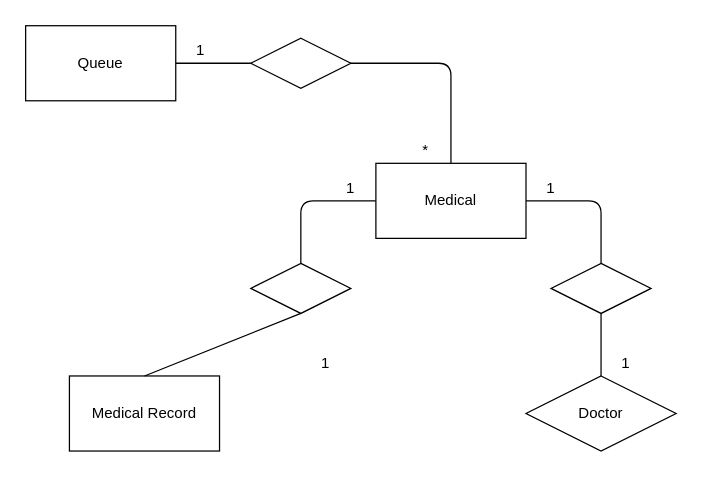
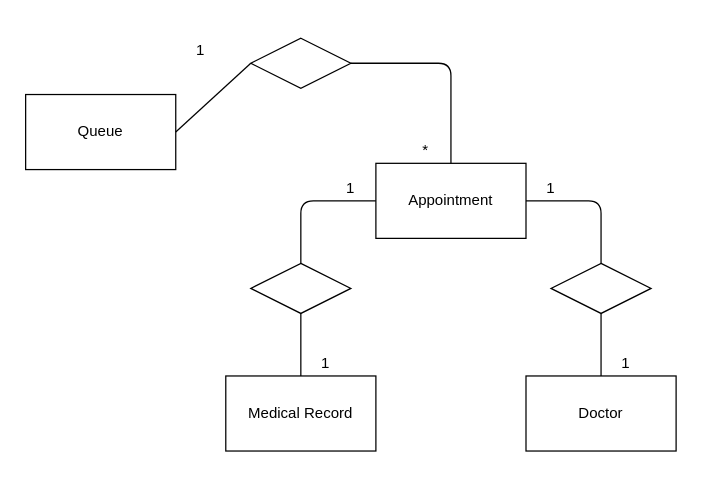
node "Queue": moved (101, 63) -> (101, 132)
node "Medical": label "Medical" -> "Appointment"
node "Medical Record": moved (144, 413) -> (301, 413)
node "Doctor": shape diamond -> rectangle
